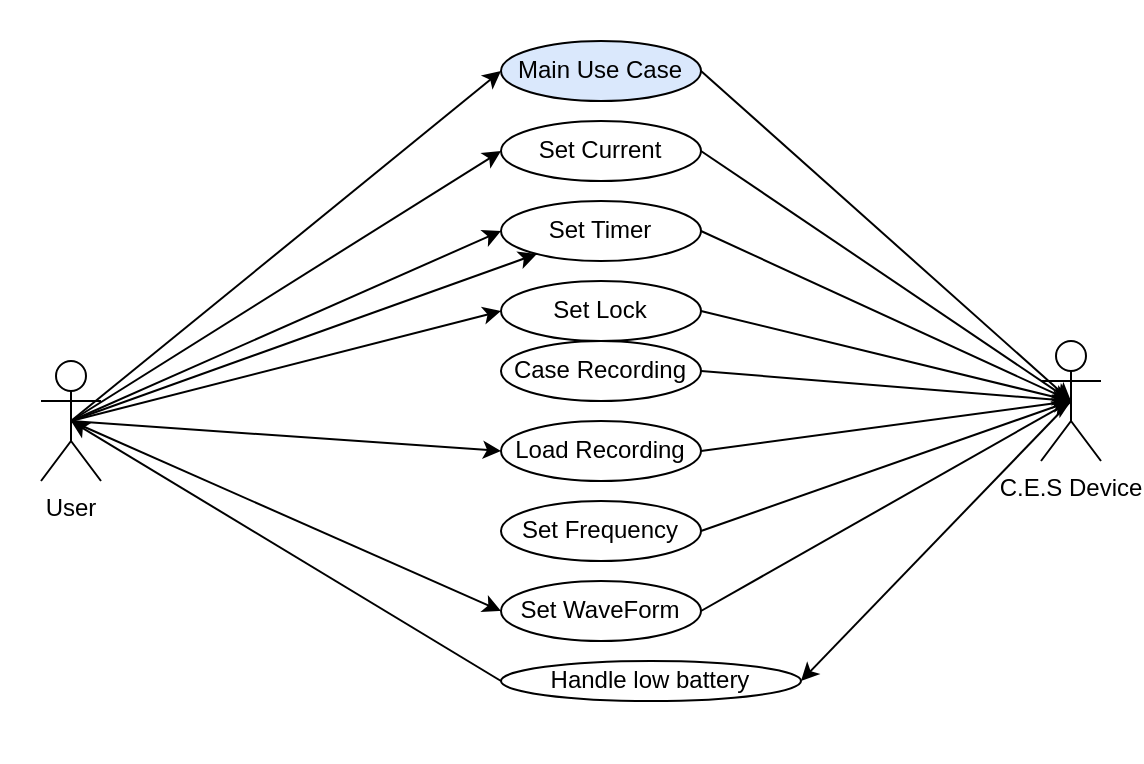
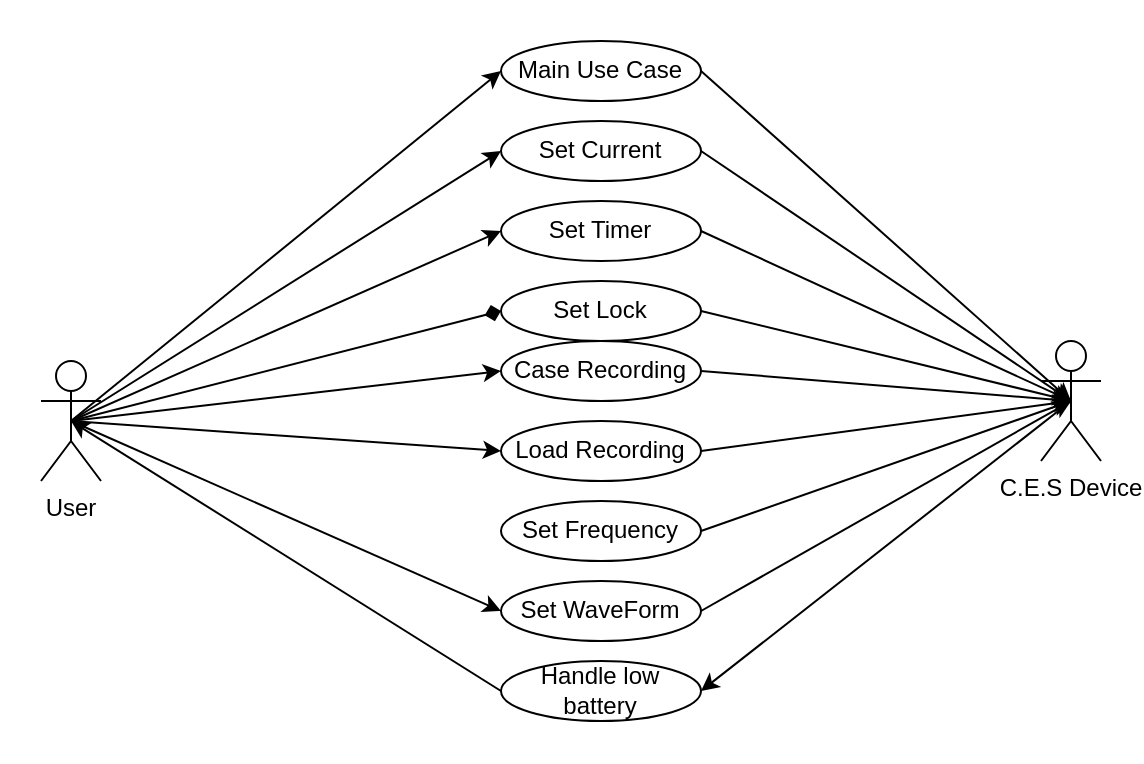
node "Main Use Case": fillcolor #dae8fc -> #ffffff
edge "User" -> "Set Lock": arrowhead classic -> diamond
edge "User" -> "Set Timer": now "User" -> "Case Recording"
node "Handle low battery": size 300x40 -> 200x60
